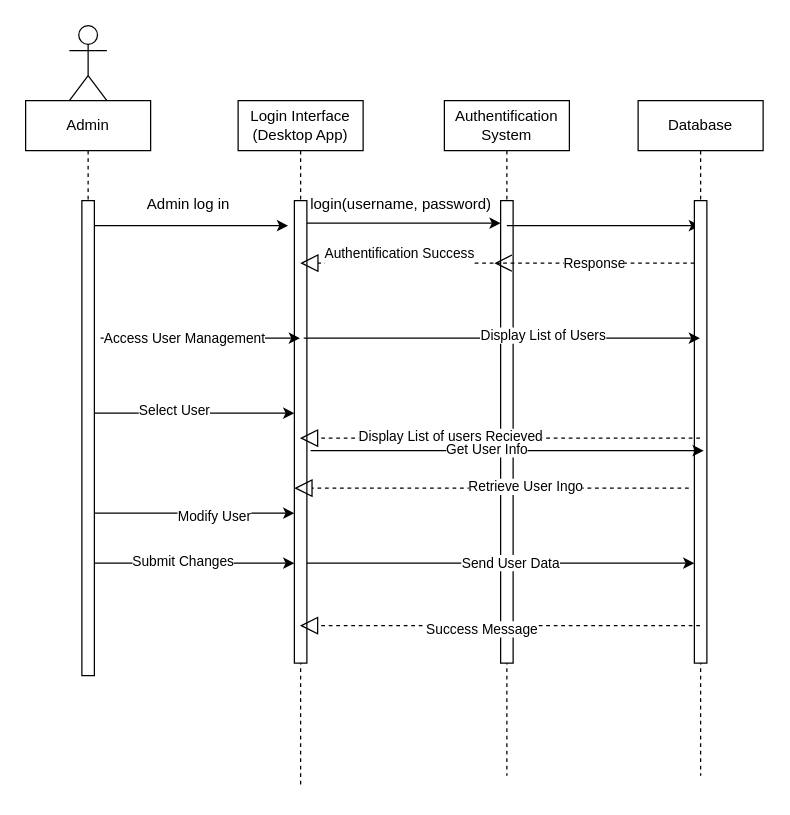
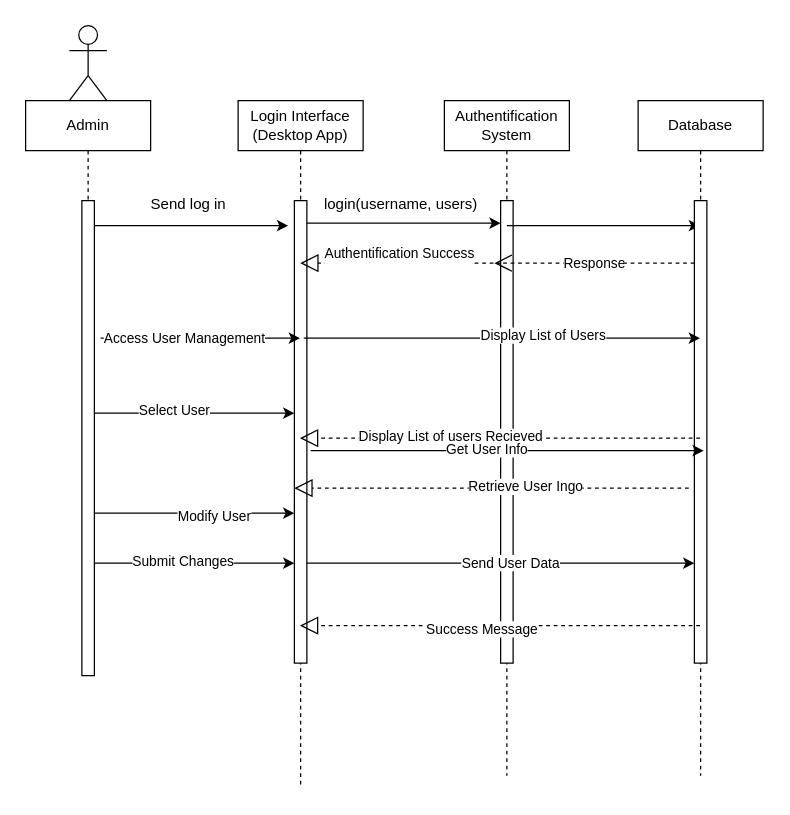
node "Admin log in": label "Admin log in" -> "Send log in"
node "login(username, password)": label "login(username, password)" -> "login(username, users)"
